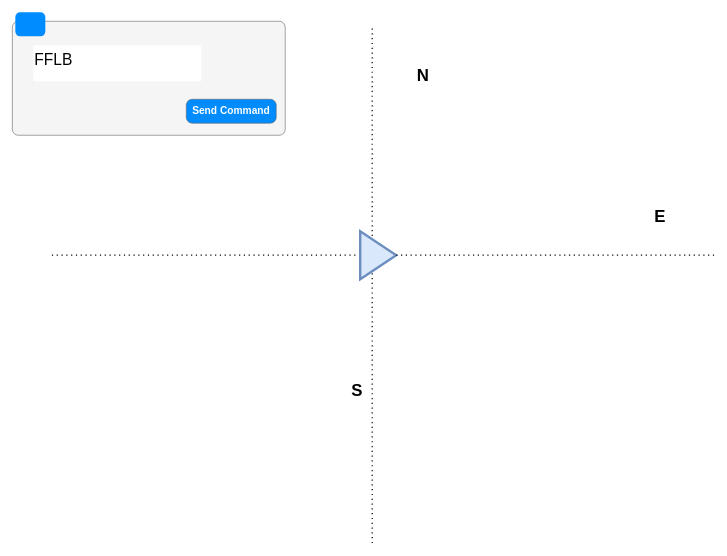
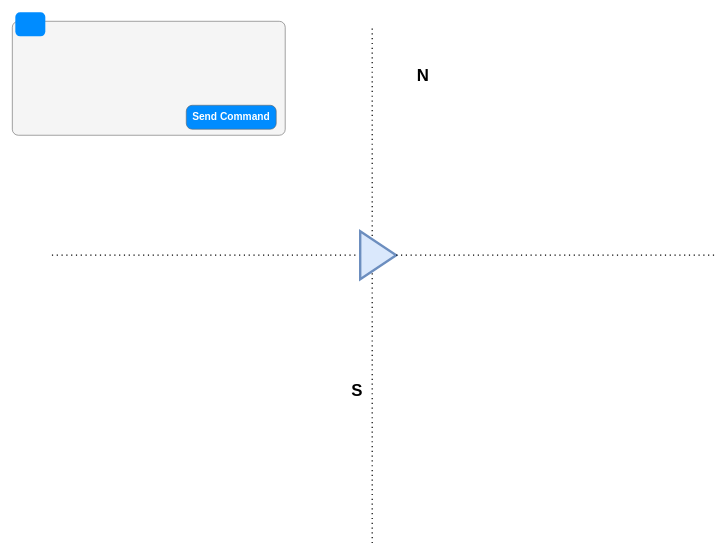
node "FFLB": removed
node "Send Command": moved (231, 111) -> (231, 117)
node "E": removed
